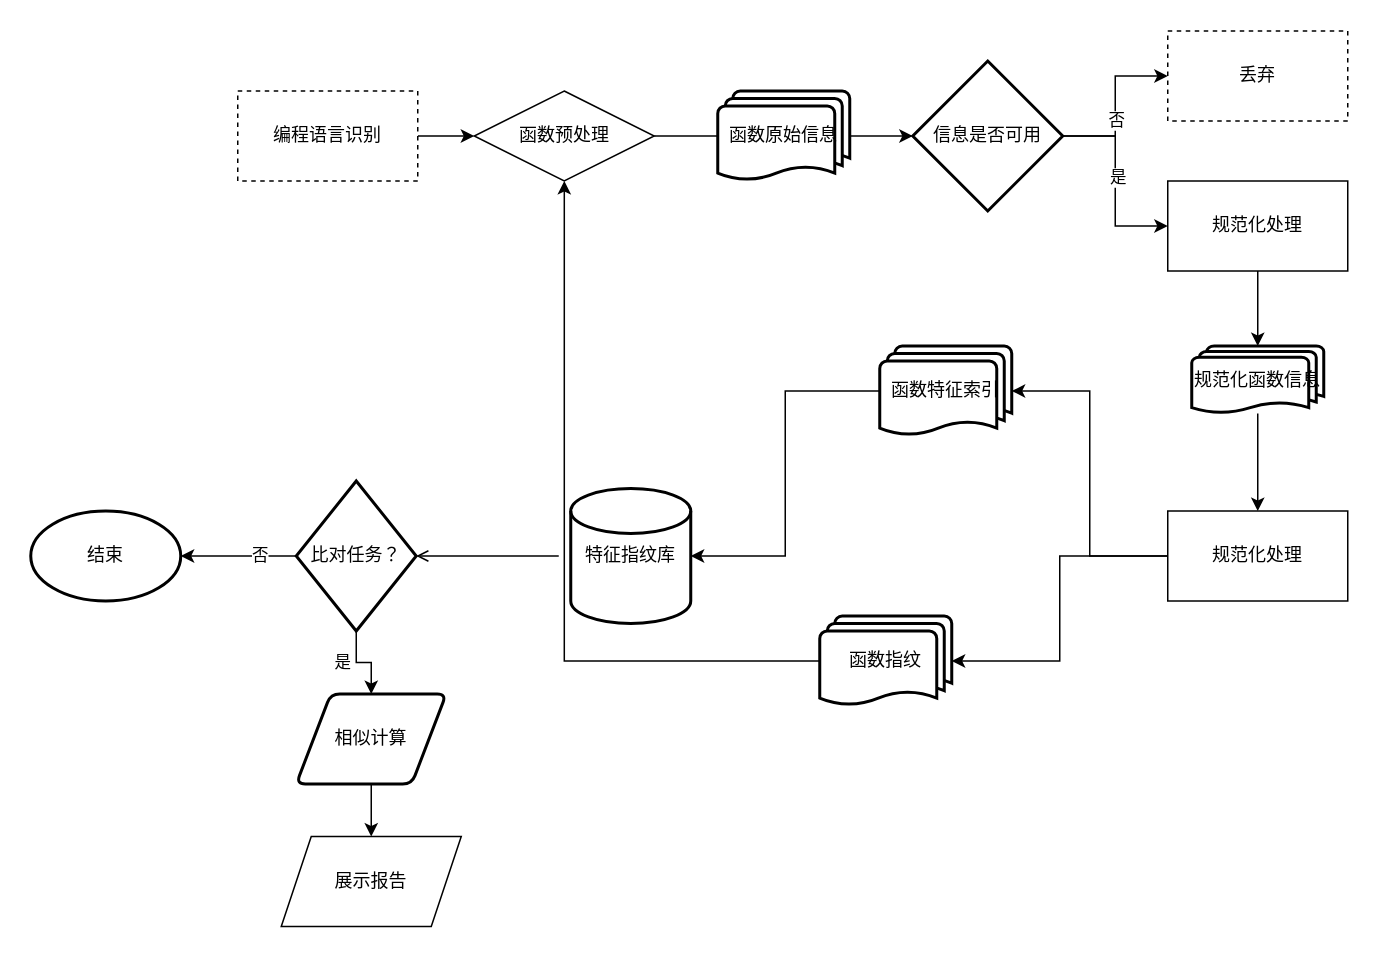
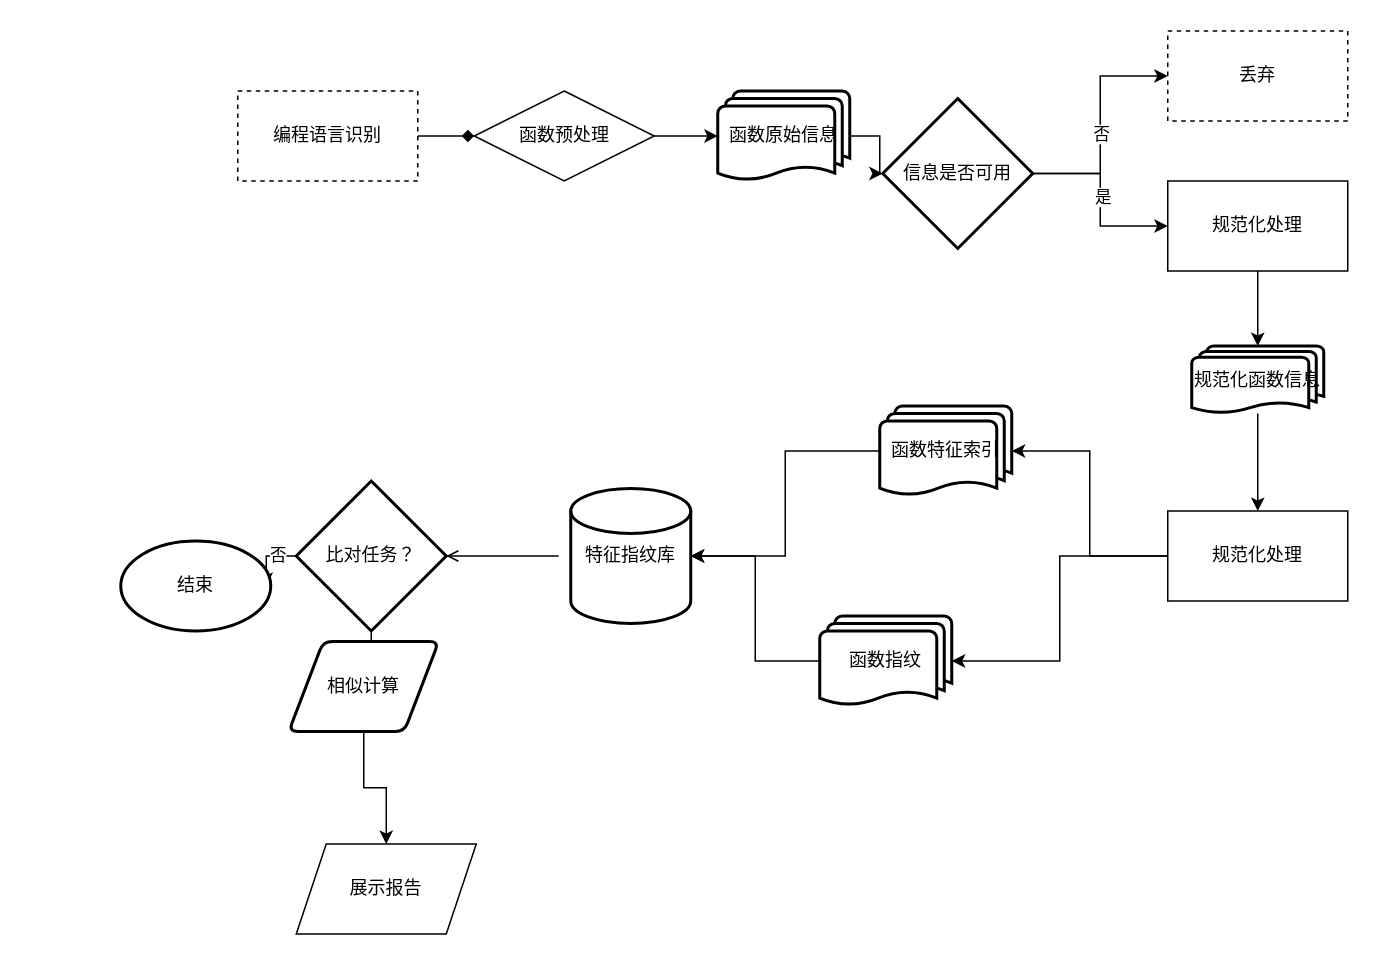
edge "编程语言识别" -> "函数预处理": arrowhead classic -> diamond
edge "函数预处理" -- "函数原始信息": arrowhead none -> classic
node "信息是否可用": moved (988, 136) -> (958, 173)
node "函数特征索引": moved (946, 391) -> (946, 451)
edge "函数指纹" -> "函数预处理": now "函数指纹" -> "特征指纹库"
node "结束": moved (106, 556) -> (196, 586)
node "比对任务？": size 120x150 -> 150x150
node "相似计算": moved (371, 739) -> (364, 686)
node "展示报告": moved (371, 881) -> (386, 889)
